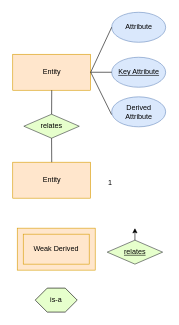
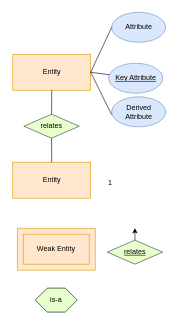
node "Key Attribute": moved (139, 72) -> (136, 78)
node "Weak Derived": label "Weak Derived" -> "Weak Entity"
